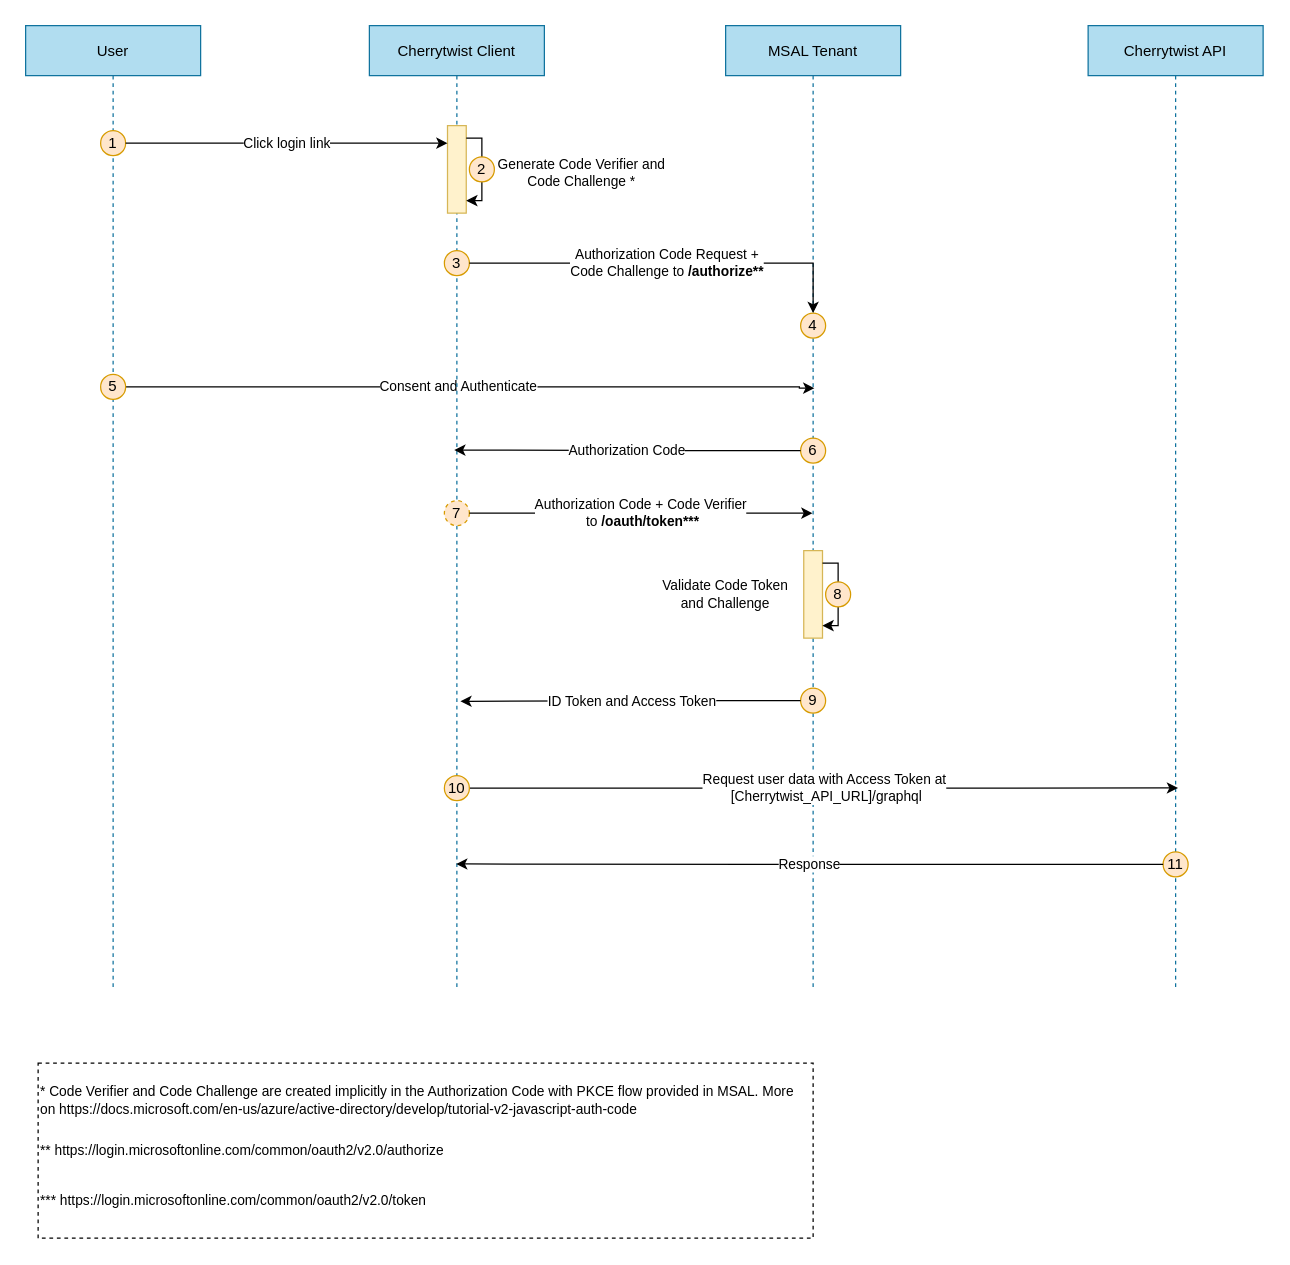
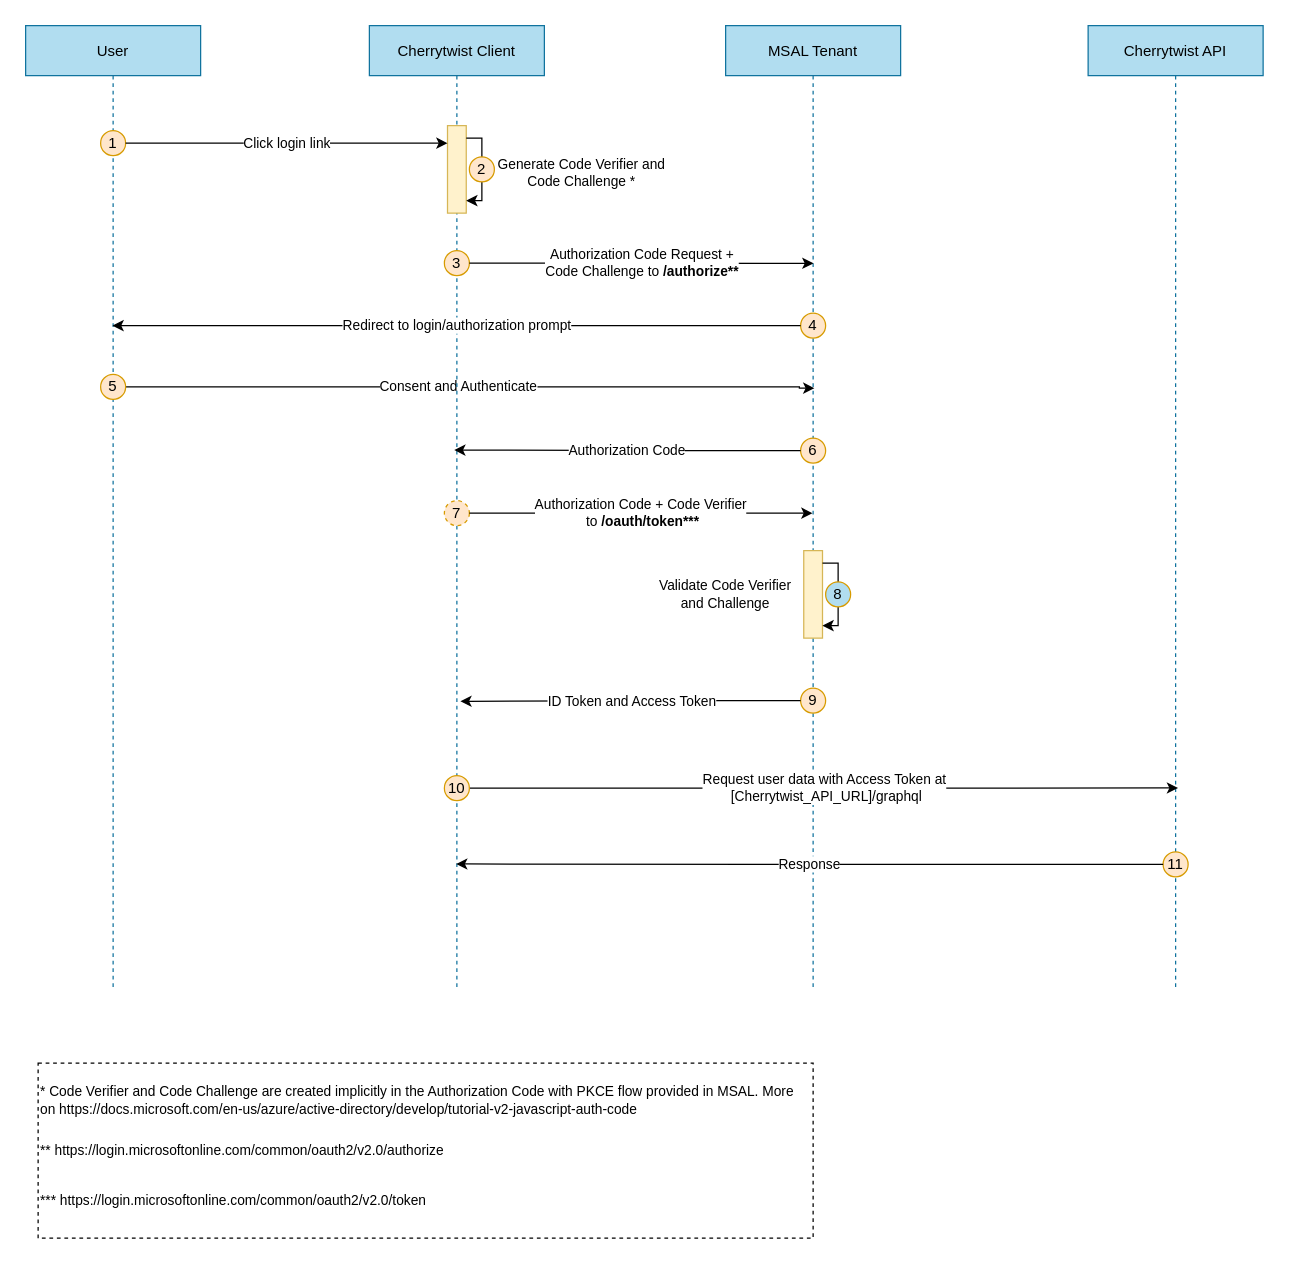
edge "3" -> "4": now "3" -> "MSAL Tenant"
edge "4" -> "User": added, label "Redirect to login/authorization prompt"
node "Validate Code Token and Challenge": label "Validate Code Token and Challenge" -> "Validate Code Verifier and Challenge"
node "8": fillcolor #ffe6cc -> #b1ddf0
